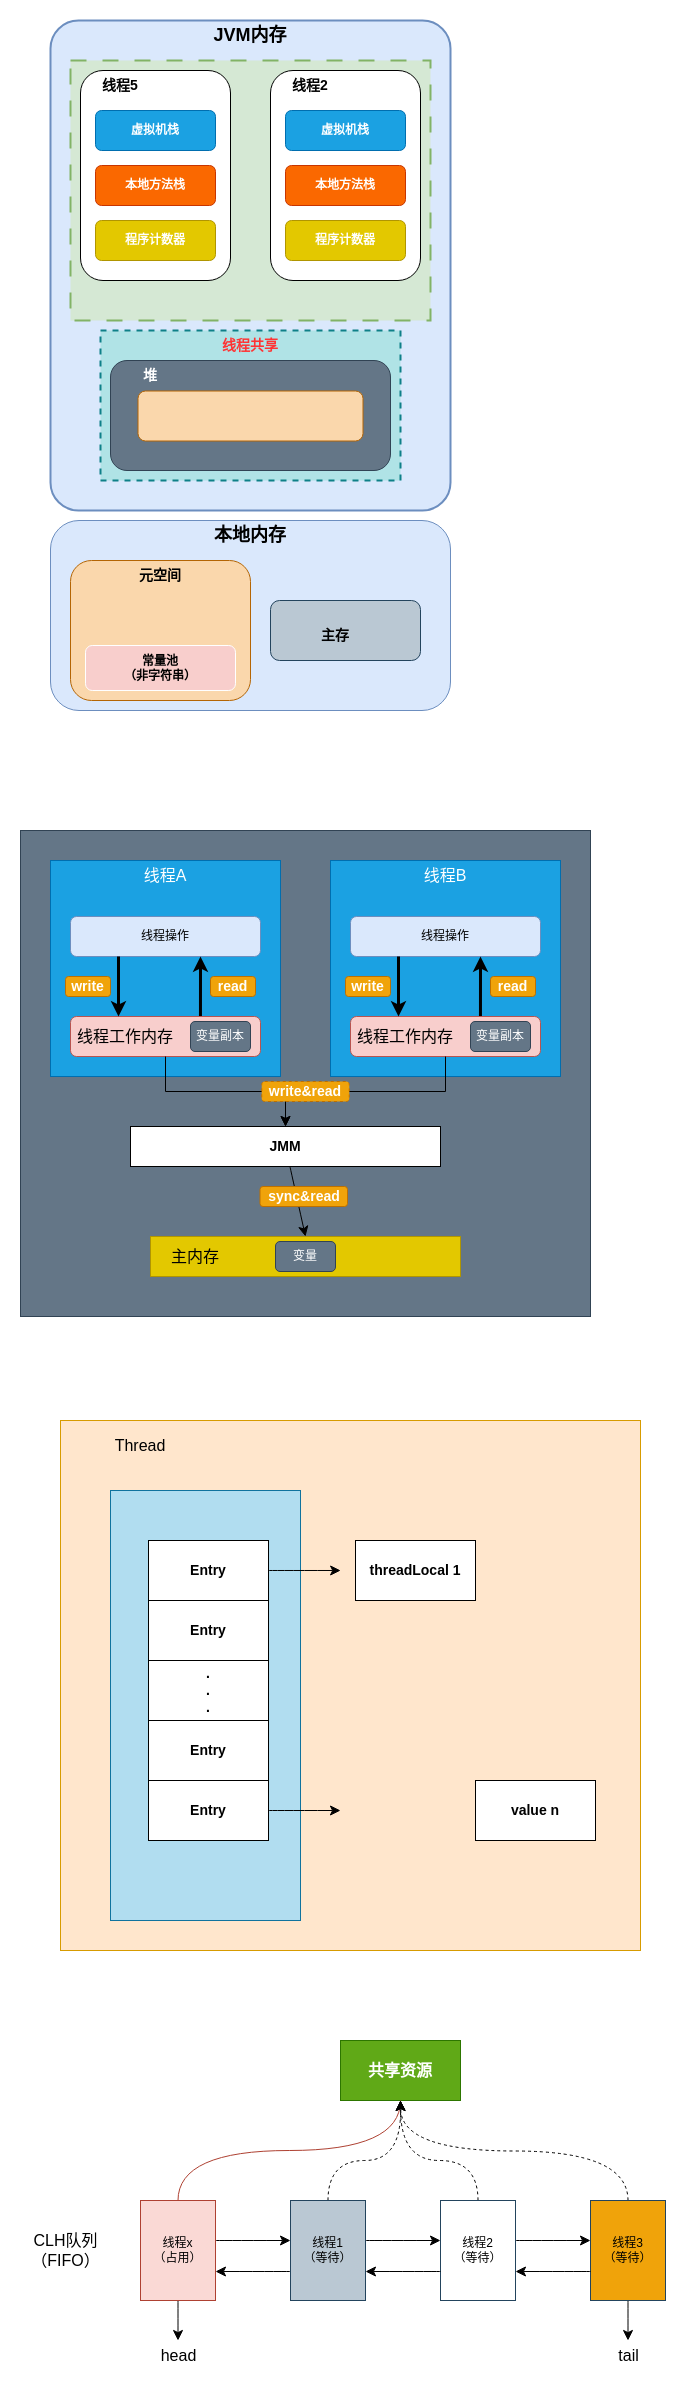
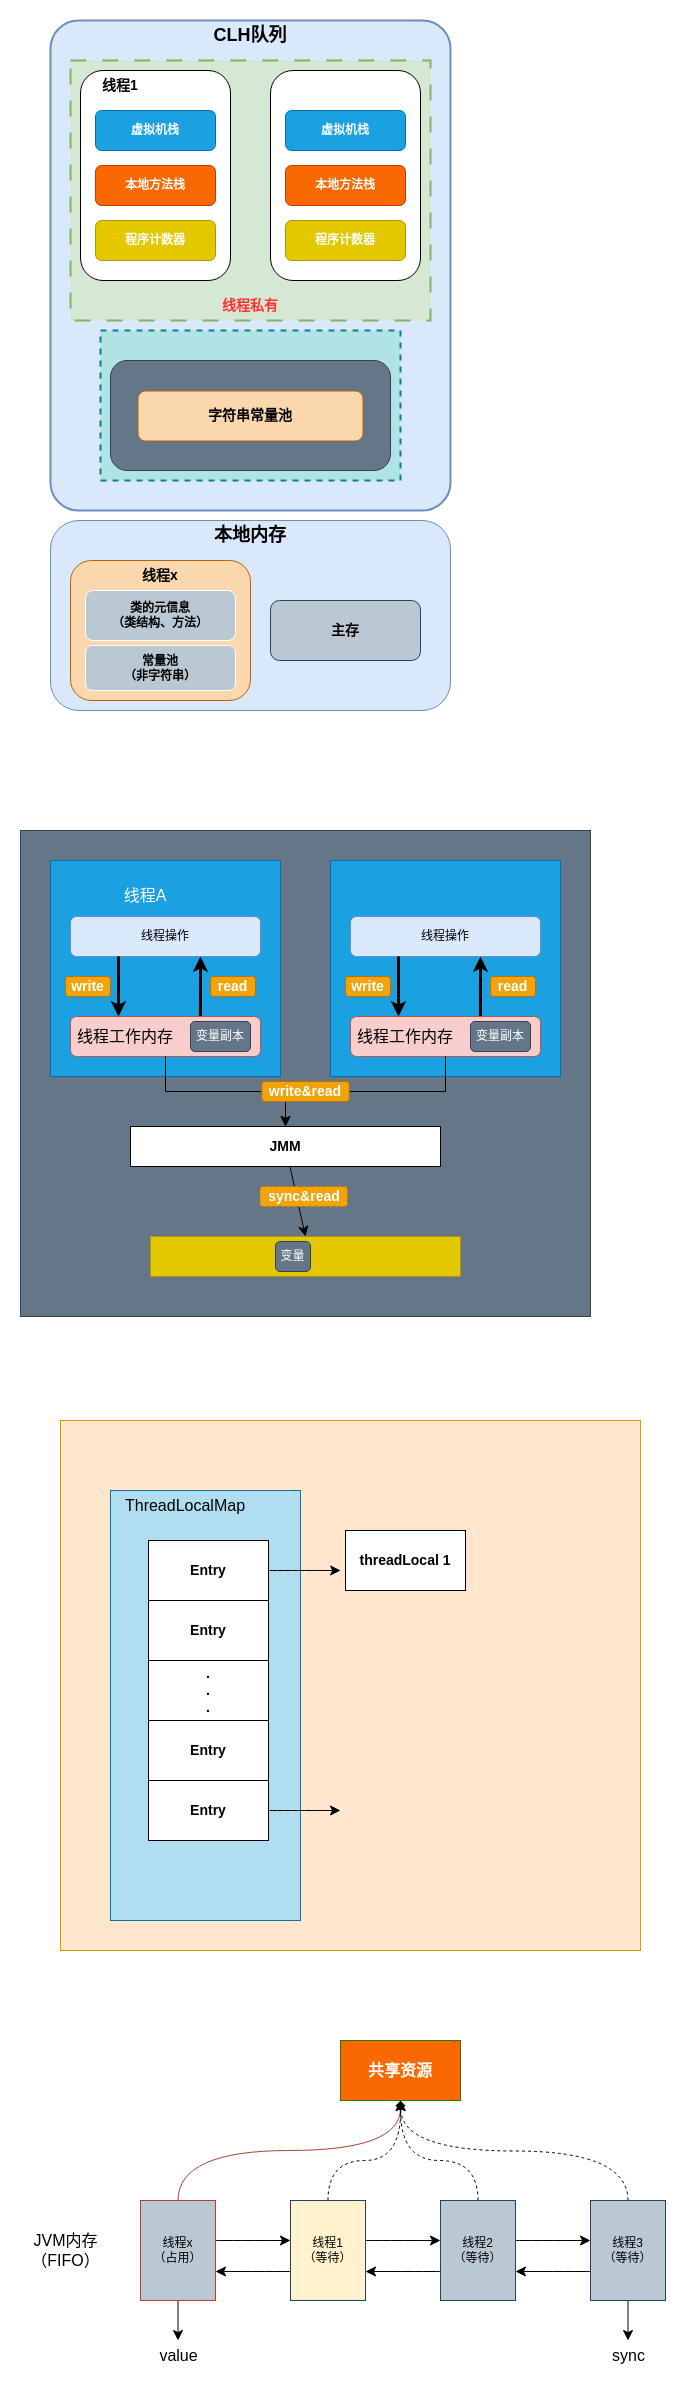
node "JVM内存": label "JVM内存" -> "CLH队列"
node "线程5": label "线程5" -> "线程1"
node "线程2": removed
node "线程私有": added
node "线程共享": removed
node "堆": removed
node "字符串常量池": added
node "元空间": label "元空间" -> "线程x"
node "类的元信息 （类结构、方法）": added
node "主存": moved (336, 636) -> (346, 631)
node "常量池 （非字符串）": fillcolor #f8cecc -> #bac8d3
node "线程A": moved (166, 876) -> (146, 896)
node "线程B": removed
node "write&read": style dashed -> solid
node "sync&read": style solid -> dashed
node "主内存": removed
node "变量": size 60x30 -> 35x30
node "Thread": removed
node "ThreadLocalMap": added
node "threadLocal 1": moved (416, 1571) -> (406, 1561)
node "value n": removed
node "共享资源": fillcolor #60a917 -> #fa6800
edge "共享资源" -- "线程x （占用）": arrowhead none -> classic
edge "线程2 （等待）" -> "共享资源": arrowhead classic -> diamond
node "CLH队列 （FIFO）": label "CLH队列 （FIFO）" -> "JVM内存 （FIFO）"
node "线程x （占用）": fillcolor #fad9d5 -> #bac8d3
node "线程1 （等待）": fillcolor #bac8d3 -> #fff2cc
node "线程2 （等待）": fillcolor #ffffff -> #bac8d3
node "线程3 （等待）": fillcolor #f0a30a -> #bac8d3
node "head": label "head" -> "value"
node "tail": label "tail" -> "sync"
